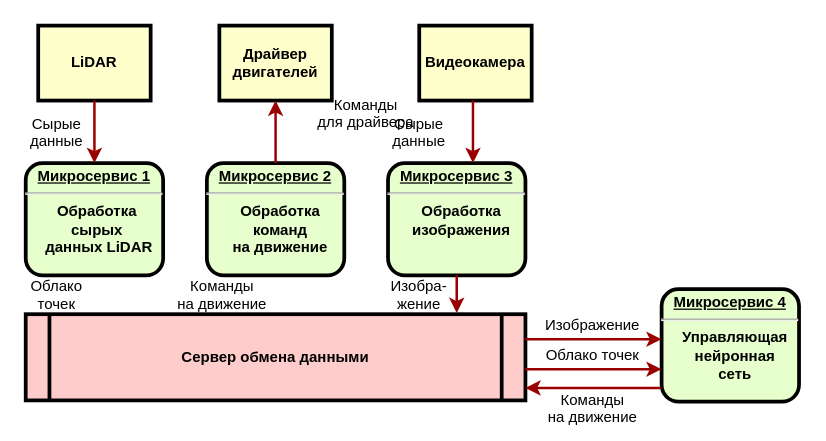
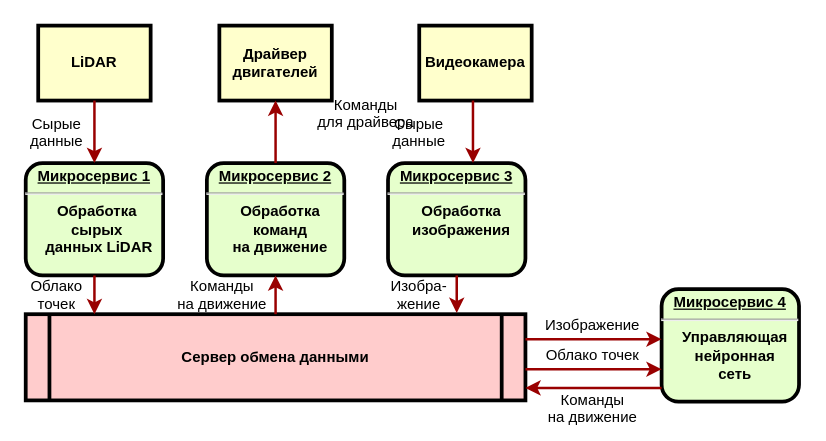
edge "Микросервис 1 Обработка сырых данных LiDAR" -> "Сервер обмена данными": added
edge "Сервер обмена данными" -> "Микросервис 2 Обработка команд на движение": added
